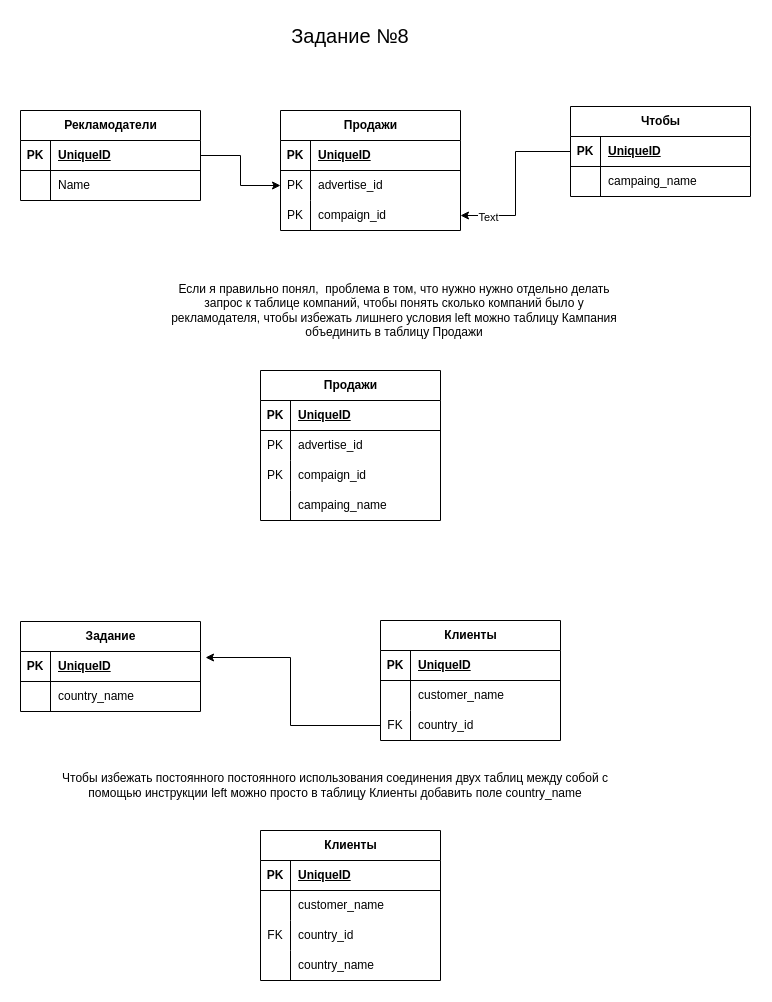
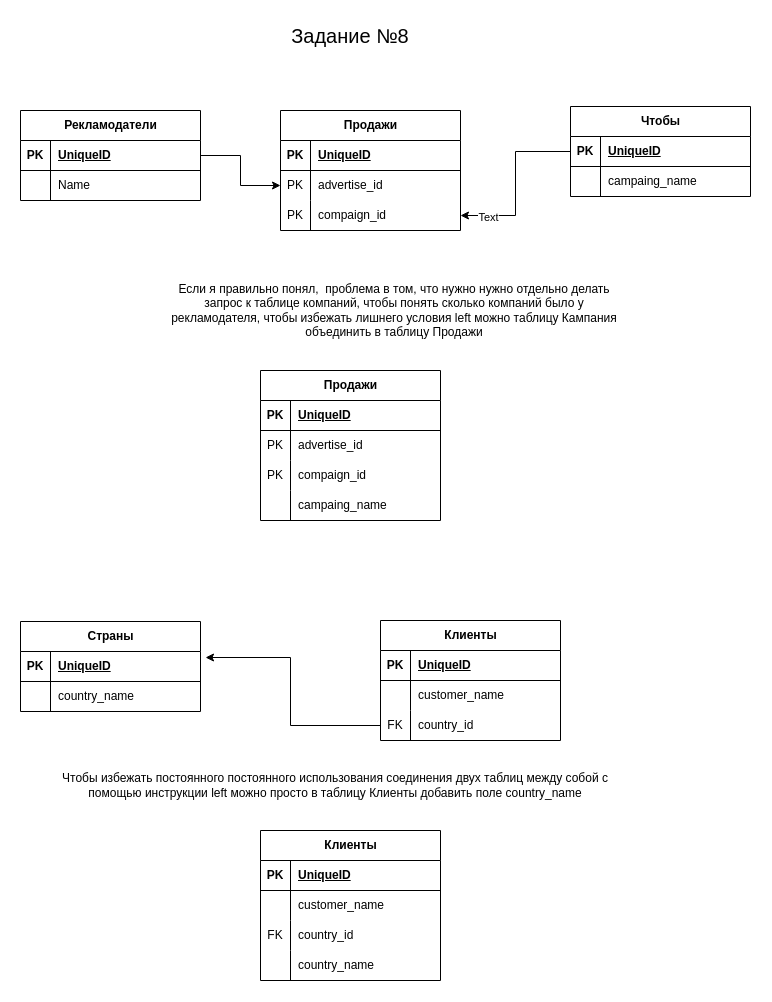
node "Задание": label "Задание" -> "Страны"
